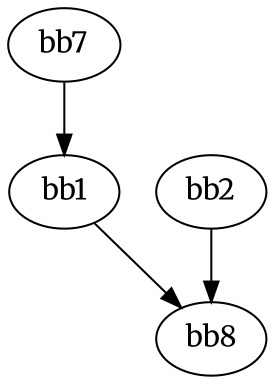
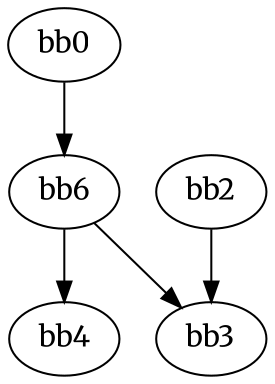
node "bb7": label "bb7" -> "bb0"
node "bb1": label "bb1" -> "bb6"
node "bb4": added
node "bb8": label "bb8" -> "bb3"
